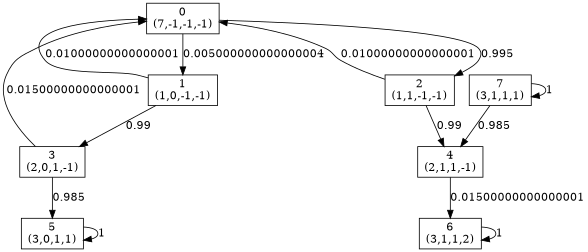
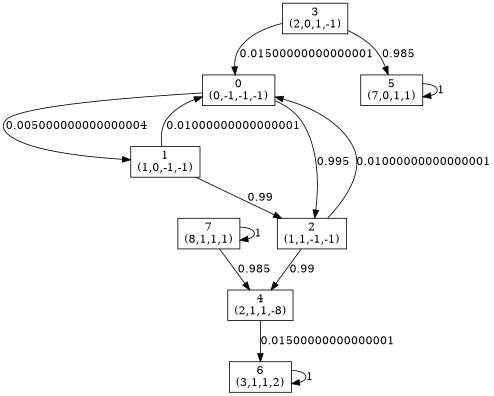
node "0 (7,-1,-1,-1)": label "0 (7,-1,-1,-1)" -> "0 (0,-1,-1,-1)"
node "7 (3,1,1,1)": label "7 (3,1,1,1)" -> "7 (8,1,1,1)"
edge "1 (1,0,-1,-1)" -> "3 (2,0,1,-1)": now "1 (1,0,-1,-1)" -> "2 (1,1,-1,-1)"
node "4 (2,1,1,-1)": label "4 (2,1,1,-1)" -> "4 (2,1,1,-8)"
node "5 (3,0,1,1)": label "5 (3,0,1,1)" -> "5 (7,0,1,1)"
